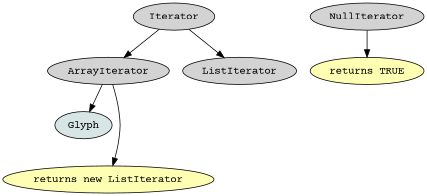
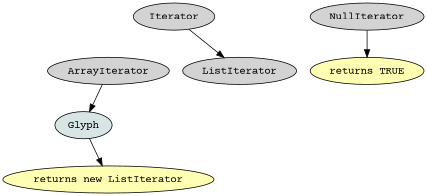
edge "Iterator" -> "ArrayIterator": removed
edge "ArrayIterator" -> "returns new ListIterator": now "Glyph" -> "returns new ListIterator"
